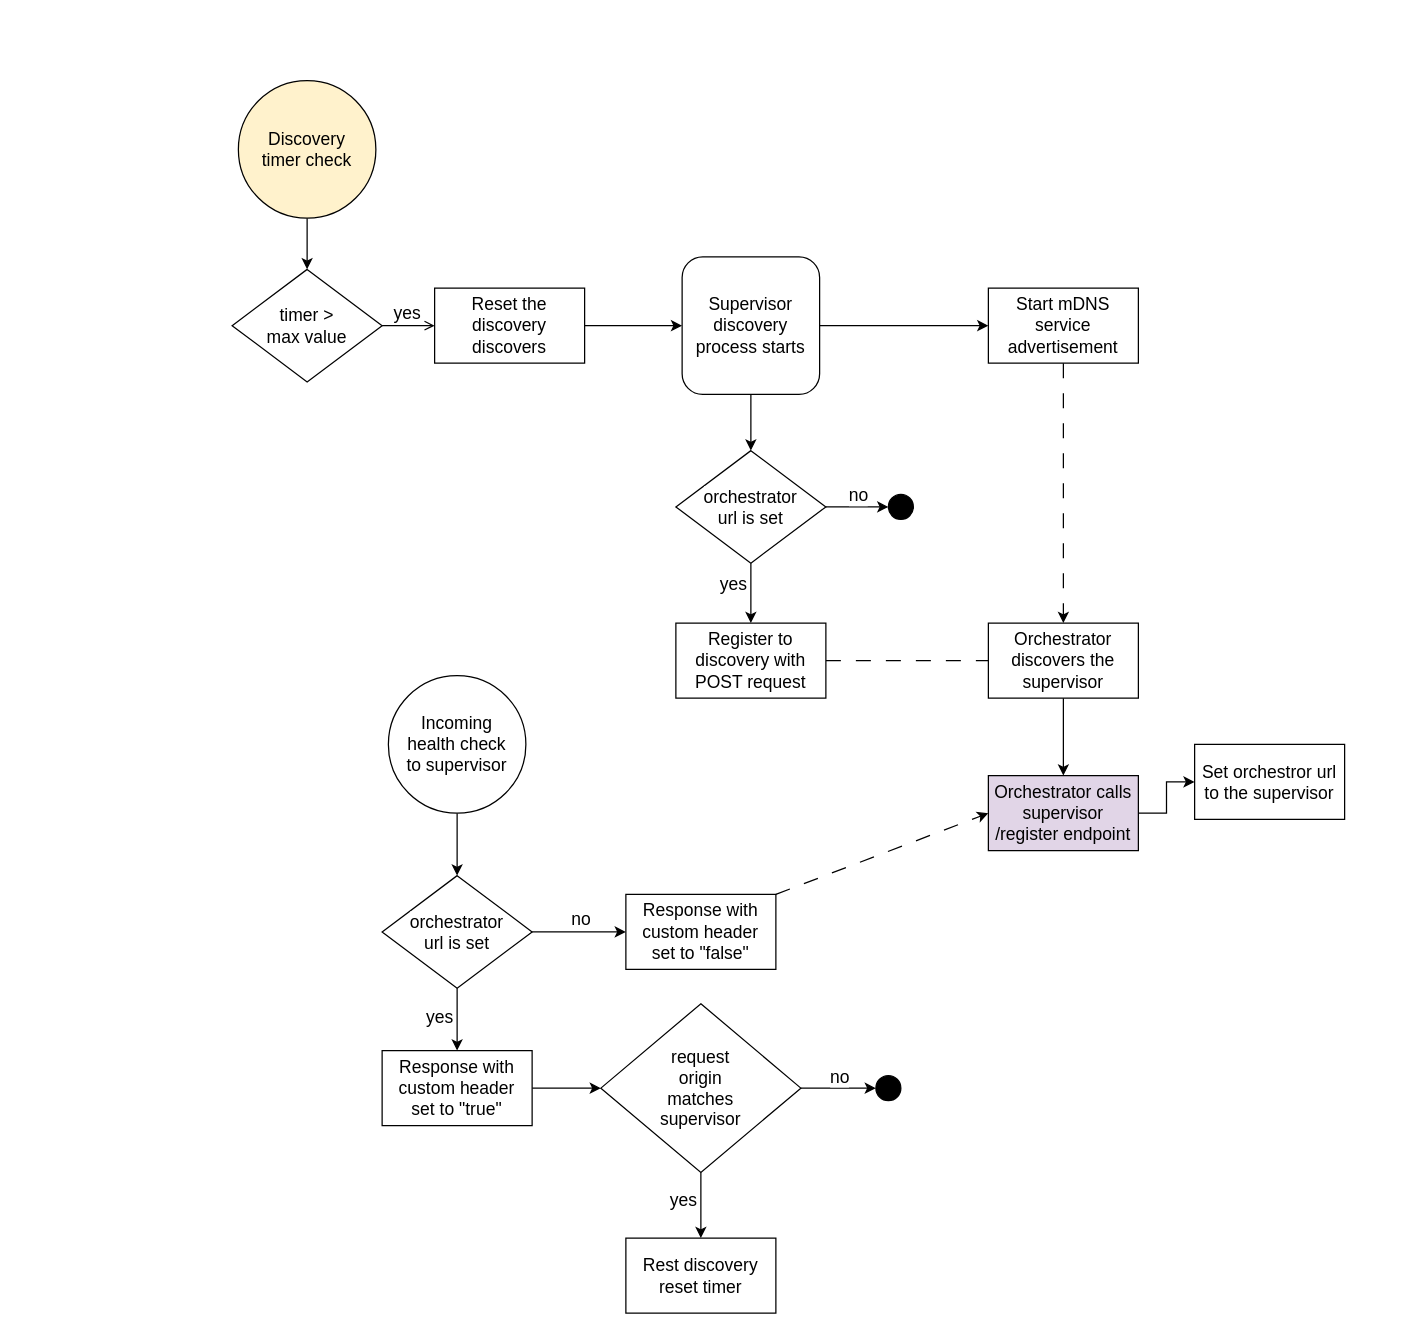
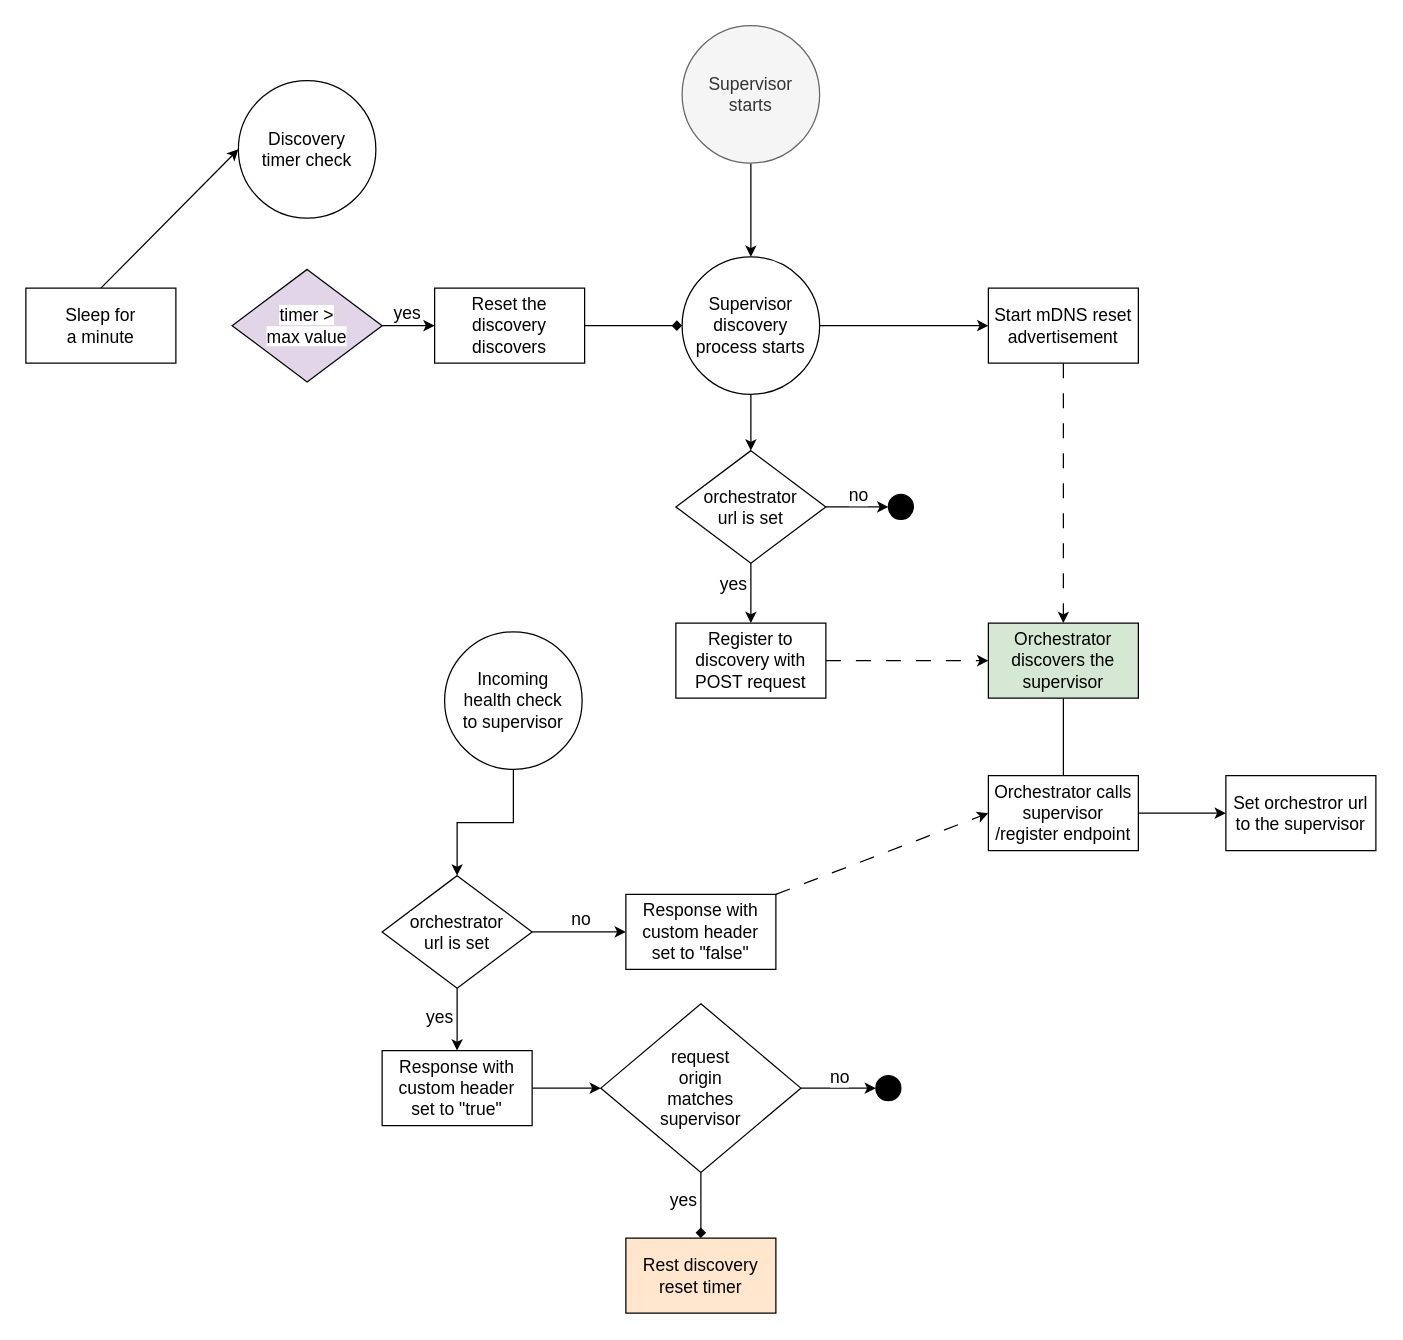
node "Supervisor starts": added
node "Discovery timer check": fillcolor #fff2cc -> #ffffff
edge "Supervisor starts" -> "Supervisordiscovery process starts": added
edge "Sleep for a minute" -> "Discovery timer check": added
edge "Discovery timer check" -> "timer > max value": removed
node "Sleep for a minute": added
node "timer > max value": fillcolor #ffffff -> #e1d5e7
edge "timer > max value" -> "Reset the discovery discovers": arrowhead open -> classic
edge "Reset the discovery discovers" -> "Supervisordiscovery process starts": arrowhead classic -> diamond
node "Supervisordiscovery process starts": shape rounded rectangle -> ellipse
node "Start mDNS service advertisement": label "Start mDNS service advertisement" -> "Start mDNS reset advertisement"
edge "Register to discovery with POST request" -- "Orchestrator discovers the supervisor": arrowhead none -> classic
node "Orchestrator discovers the supervisor": fillcolor #ffffff -> #d5e8d4
node "Incoming health check to supervisor": moved (457, 744) -> (513, 701)
edge "Orchestrator discovers the supervisor" -> "Orchestrator calls supervisor /register endpoint": arrowhead classic -> none
node "Set orchestror url to the supervisor": moved (1269, 782) -> (1301, 813)
node "Orchestrator calls supervisor /register endpoint": fillcolor #e1d5e7 -> #ffffff
edge "request origin matches supervisor" -> "Rest discovery reset timer": arrowhead classic -> diamond
node "Rest discovery reset timer": fillcolor #ffffff -> #ffe6cc
